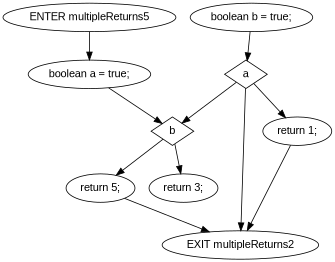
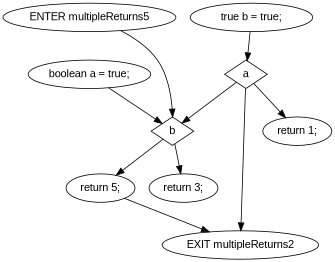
node "boolean b = true;": label "boolean b = true;" -> "true b = true;"
edge "ENTER multipleReturns5" -> "boolean a = true;": now "ENTER multipleReturns5" -> "b"
edge "return 1;" -> "EXIT multipleReturns2": removed
